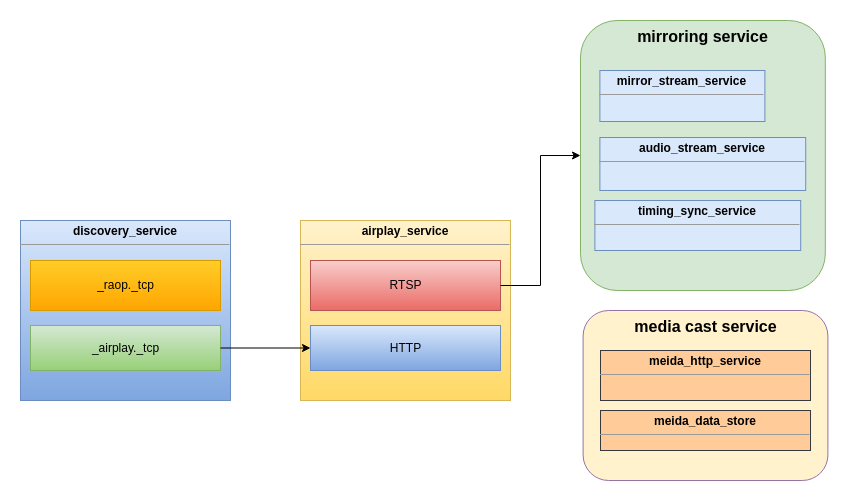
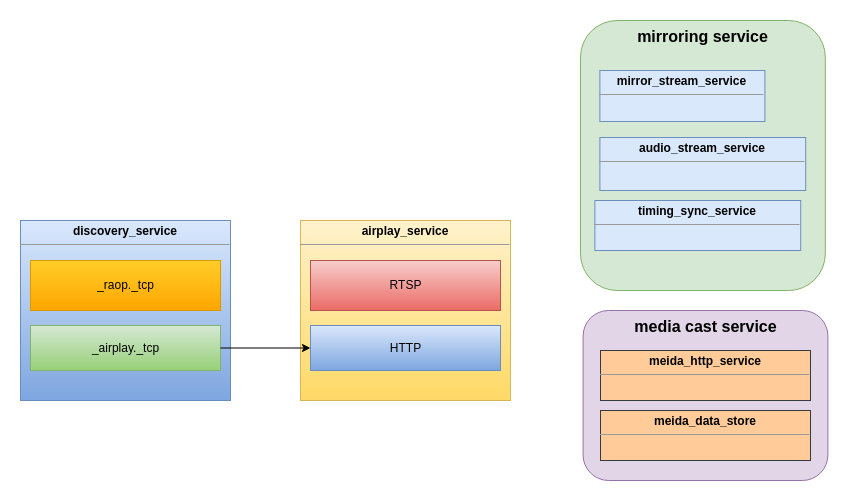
edge "RTSP" -> "mirroring service": removed
node "media cast service": fillcolor #fff2cc -> #e1d5e7
node "meida_data_store": size 210x40 -> 210x50
